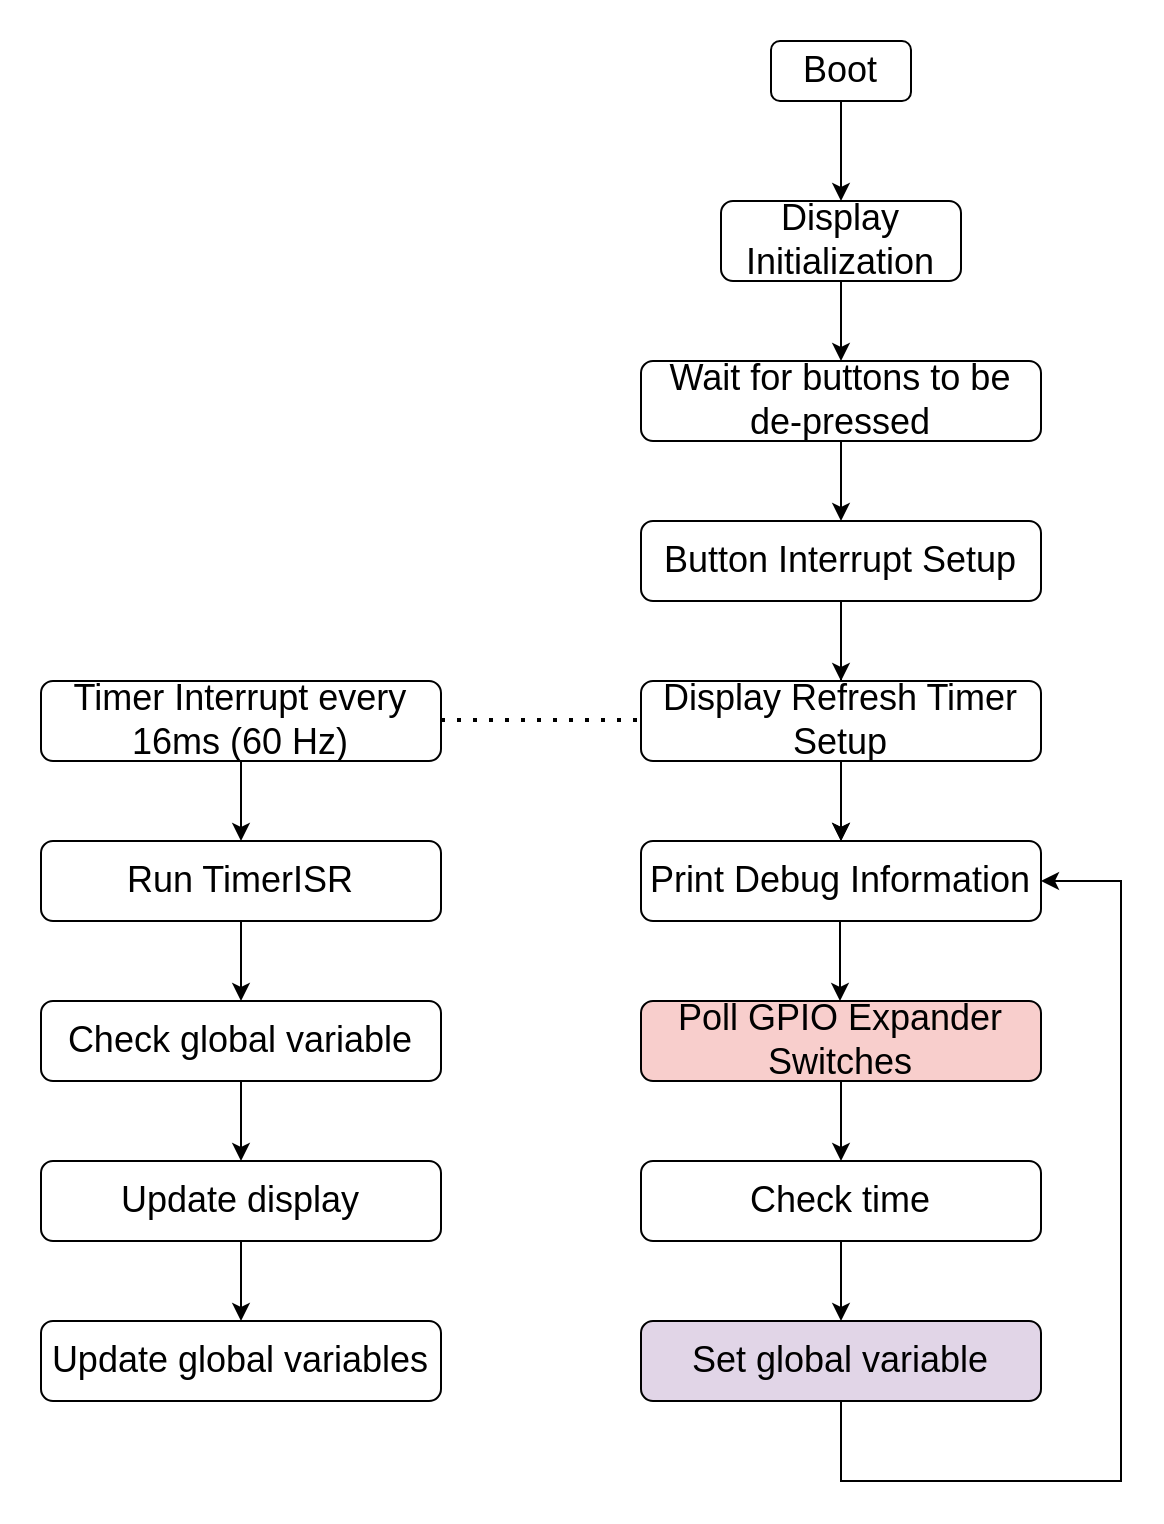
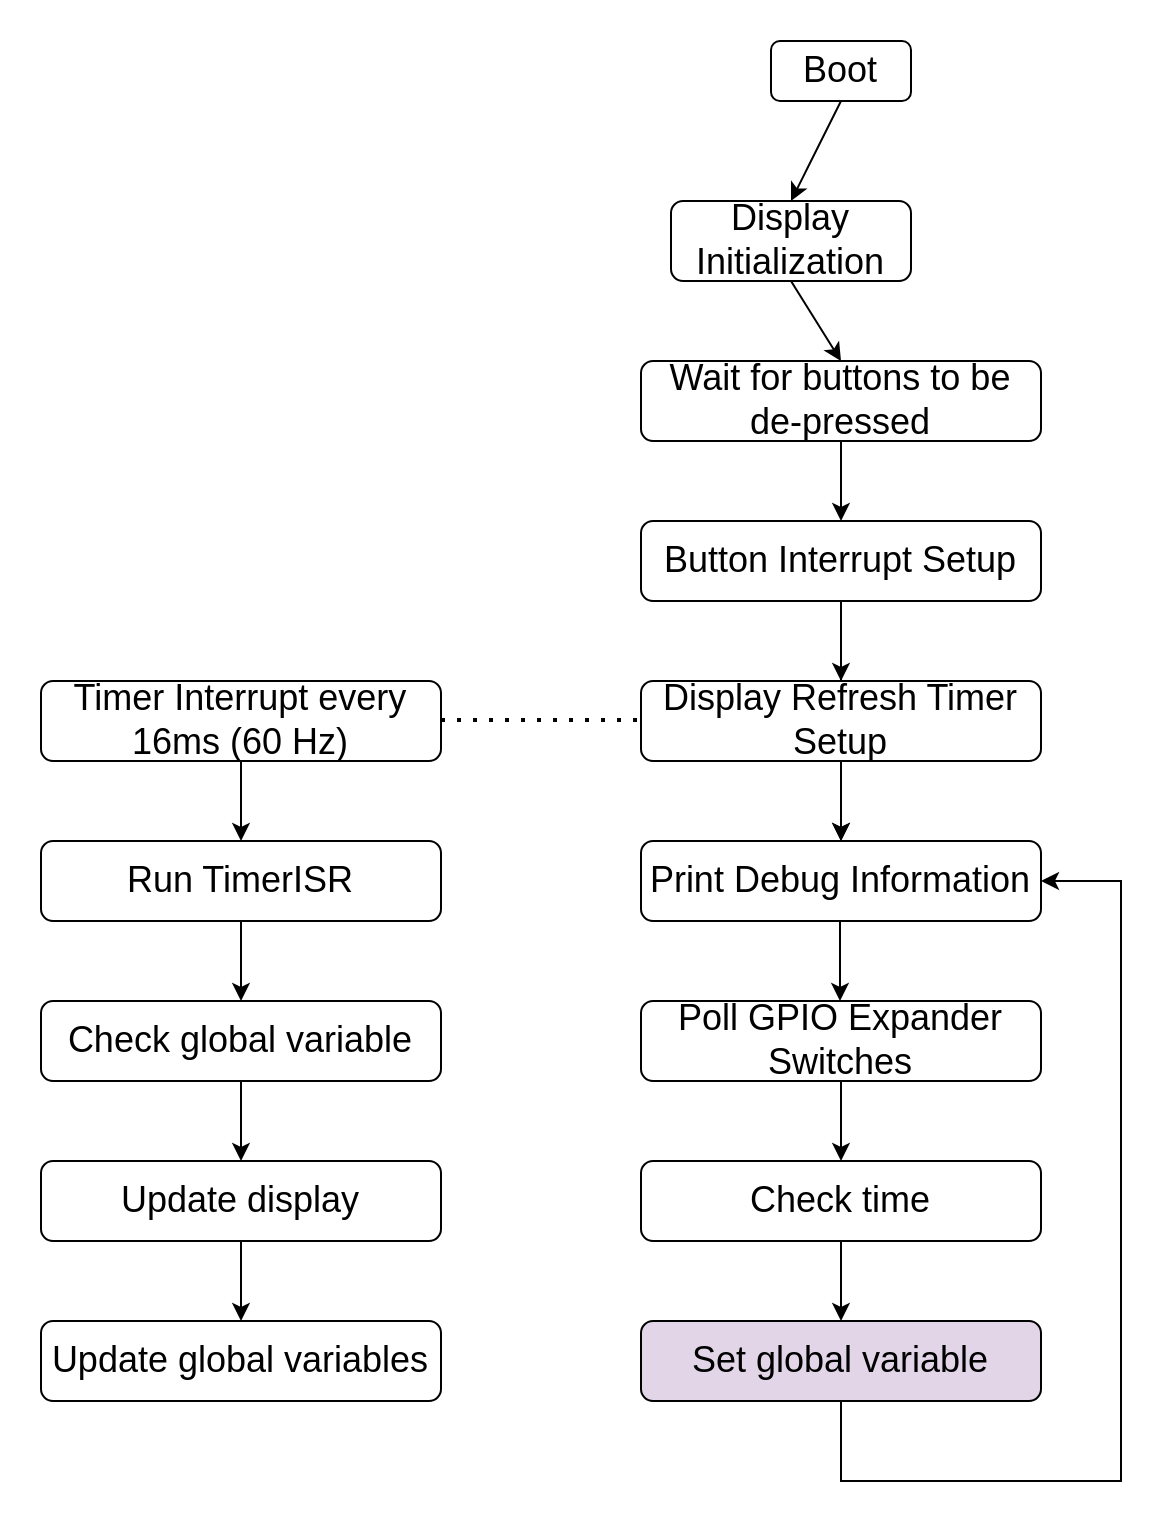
node "Display Initialization": moved (841, 241) -> (791, 241)
node "Poll GPIO Expander Switches": fillcolor #f8cecc -> #ffffff
